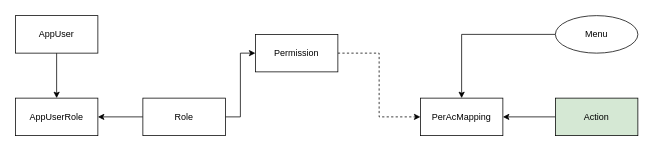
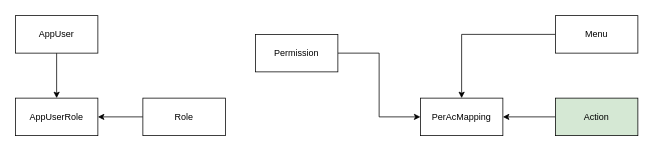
node "Menu": shape ellipse -> rectangle
edge "Role" -> "Permission": removed
edge "Permission" -> "PerAcMapping": style dashed -> solid
